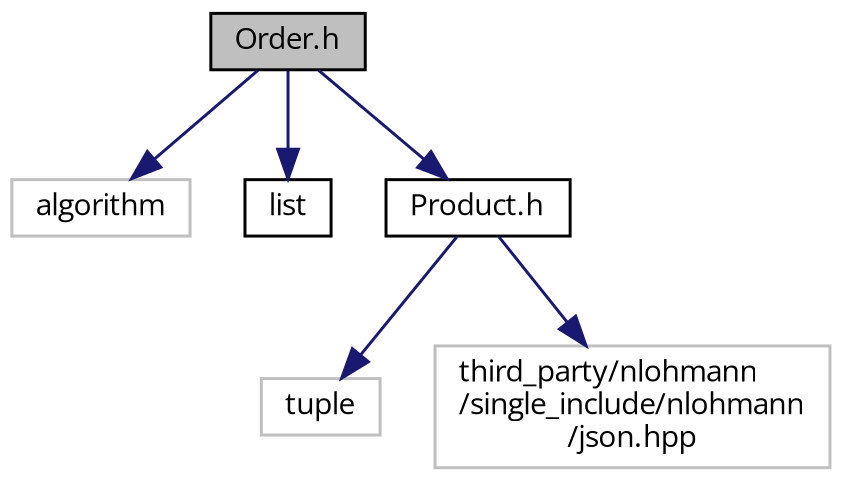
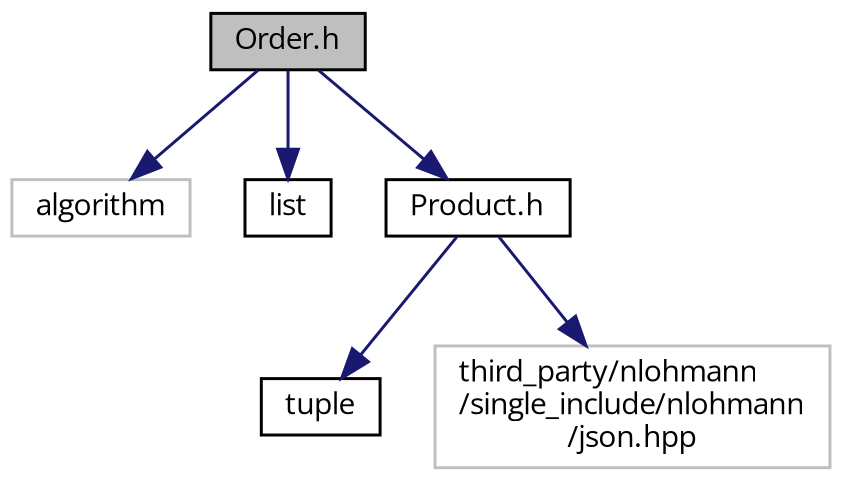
node "tuple": color grey75 -> black
